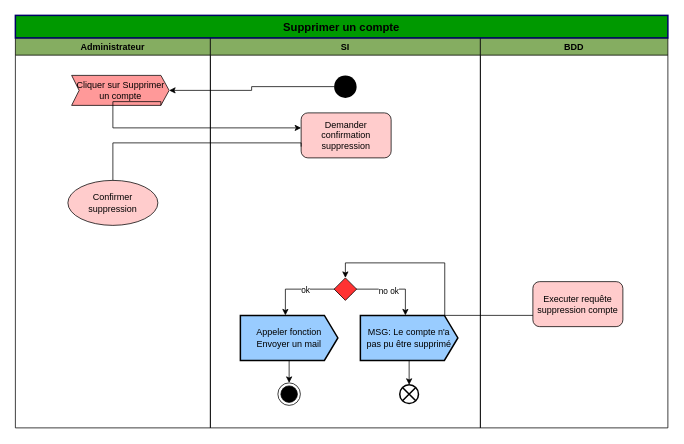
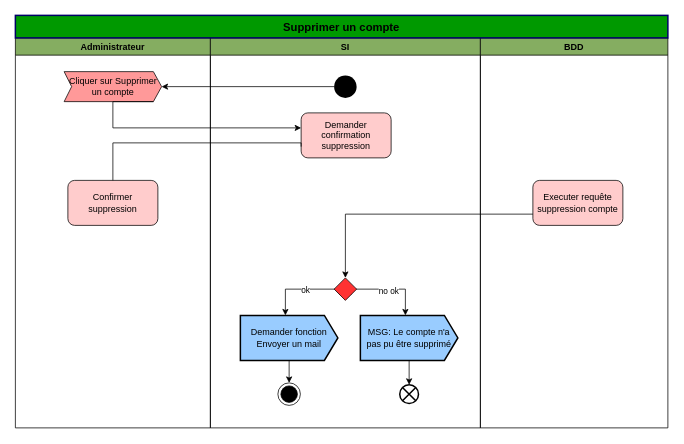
node "Cliquer sur Supprimer un compte": moved (120, 90) -> (113, 87)
node "Confirmer suppression": shape ellipse -> rounded rectangle
node "Executer requête suppression compte": moved (578, 304) -> (578, 203)
node "Appeler fonction Envoyer un mail": label "Appeler fonction Envoyer un mail" -> "Demander fonction Envoyer un mail"
